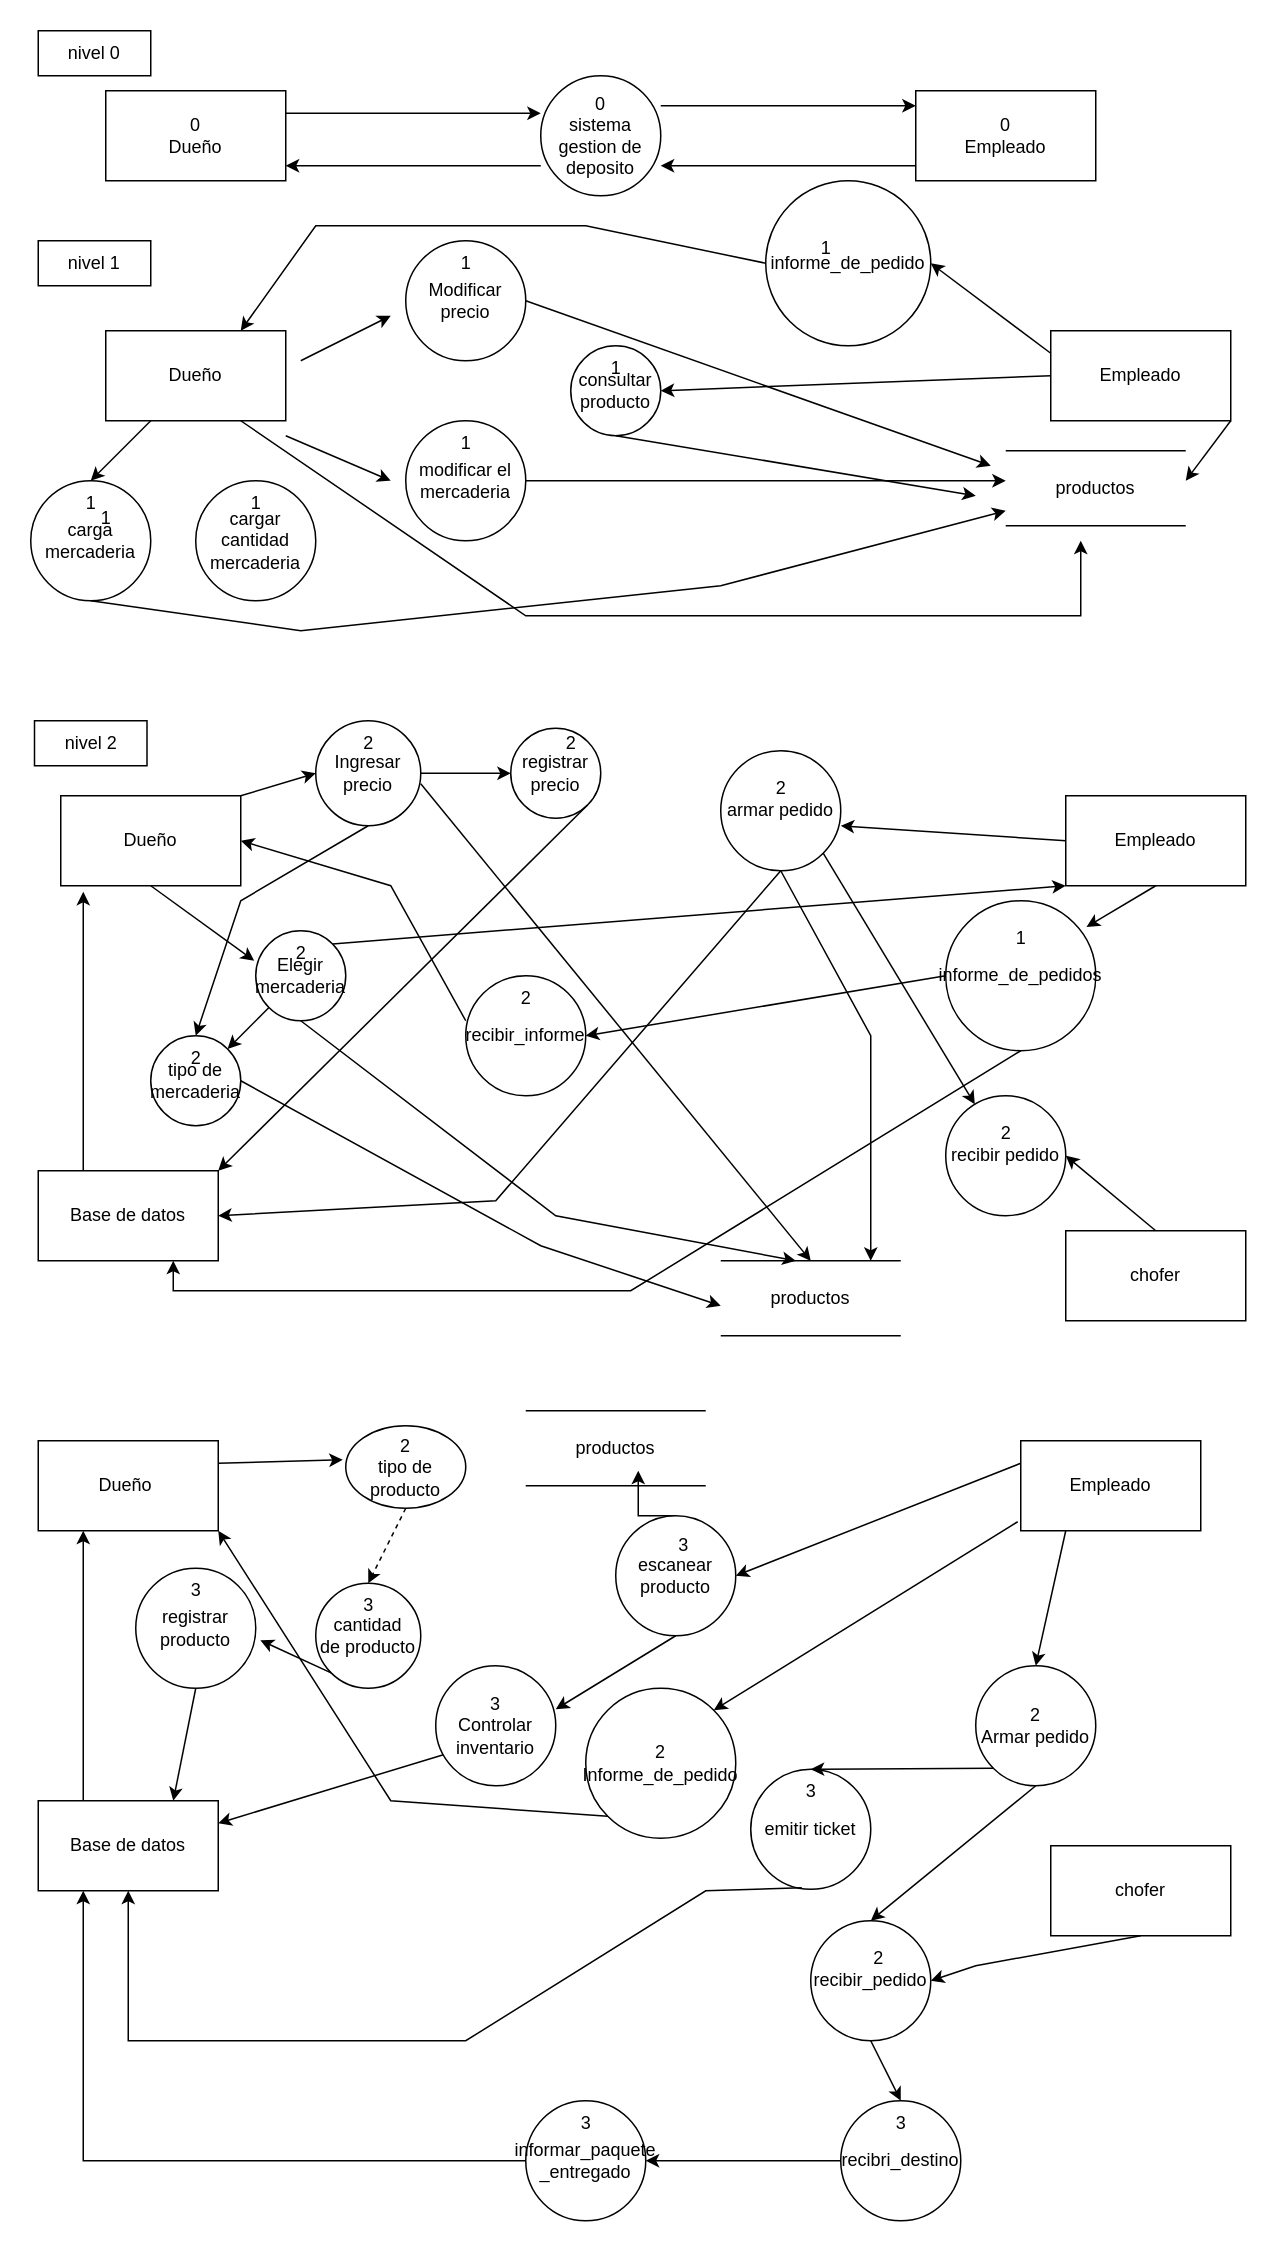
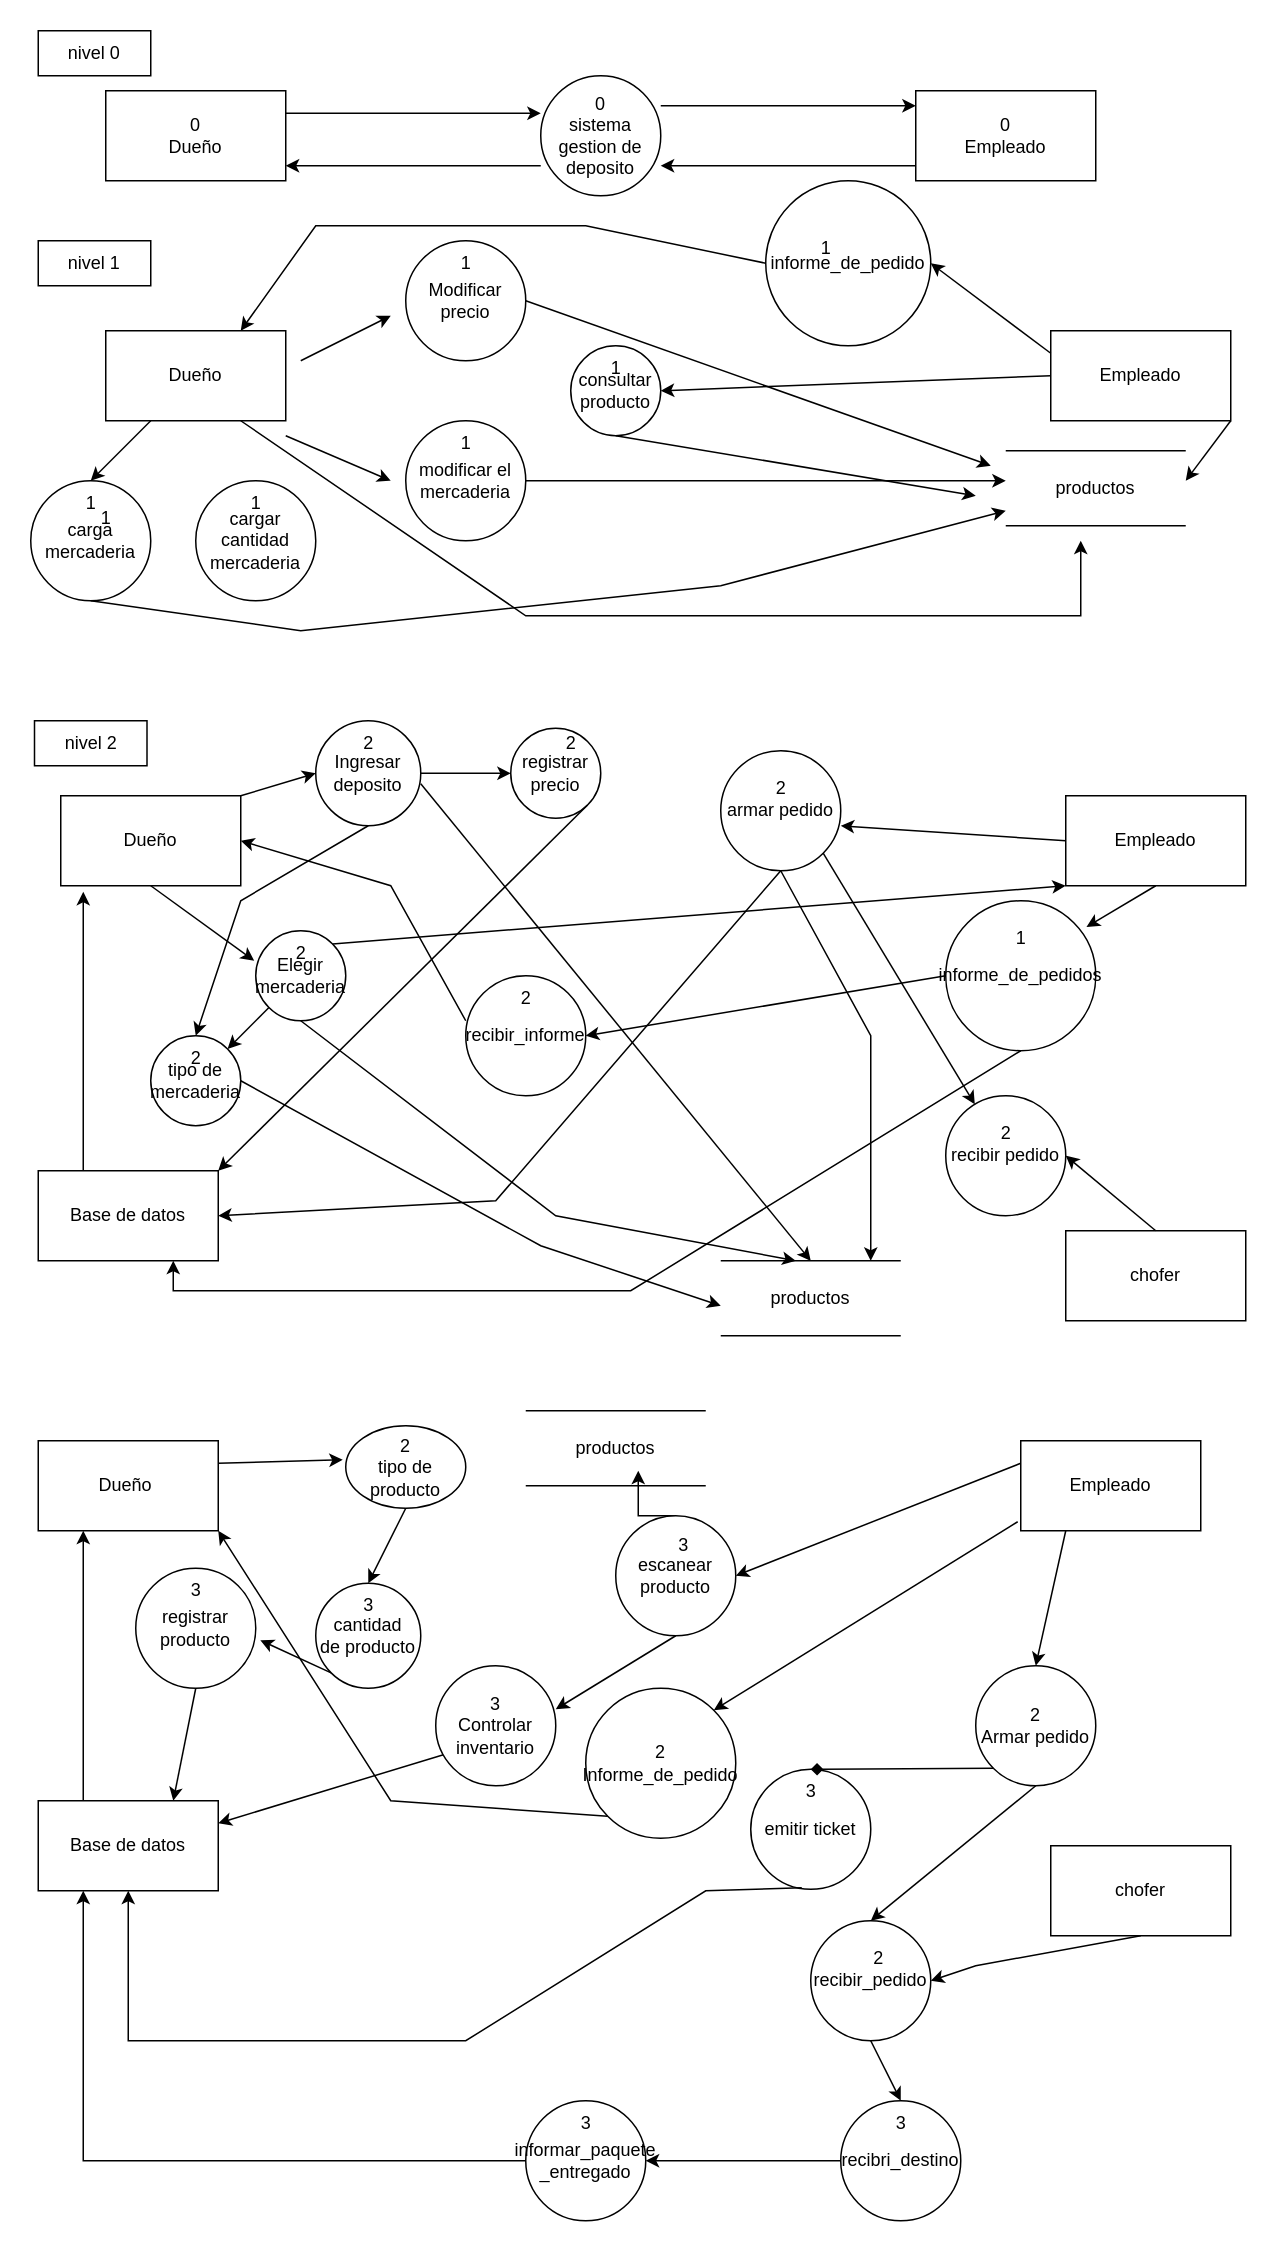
node "Ingresar precio": label "Ingresar precio" -> "Ingresar deposito"
edge "2 tipo de producto" -> "cantidad de producto": style dashed -> solid
edge "2 Armar pedido" -> "emitir ticket": arrowhead classic -> diamond
